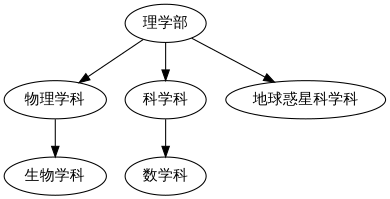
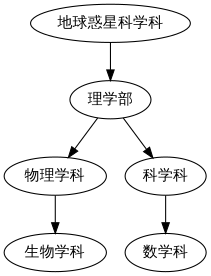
edge "理学部" -> "地球惑星科学科": reversed
